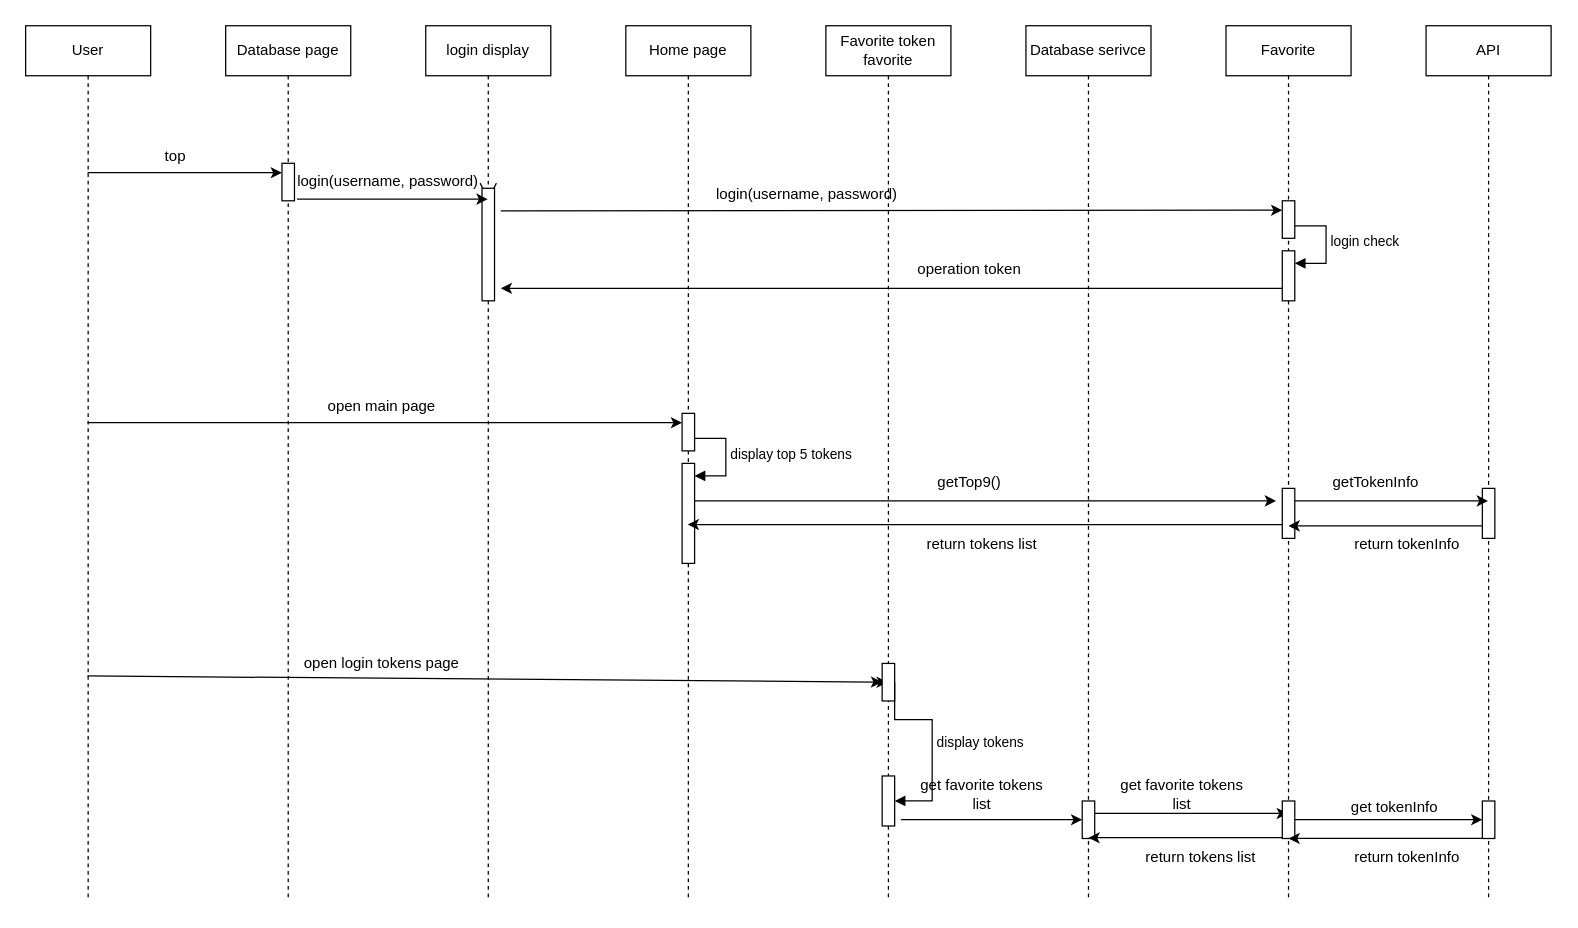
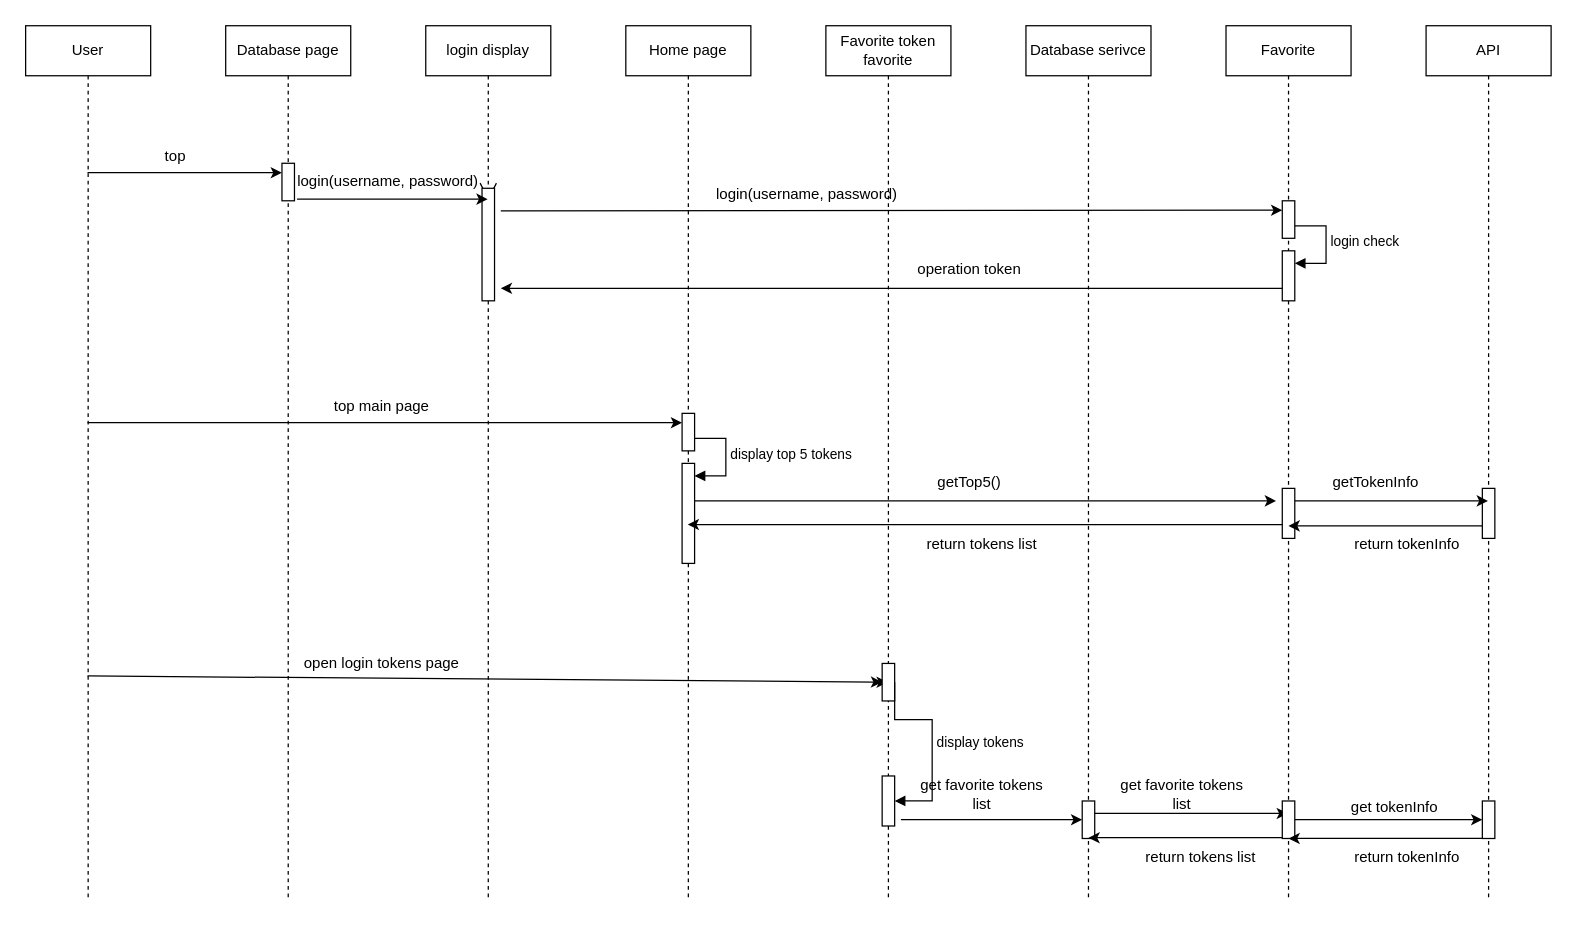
node "open main page": label "open main page" -> "top main page"
node "getTop9()": label "getTop9()" -> "getTop5()"
